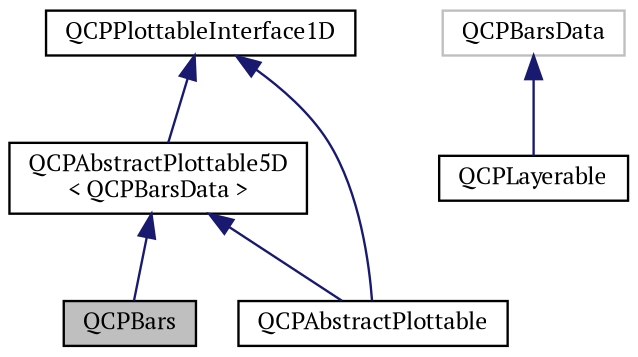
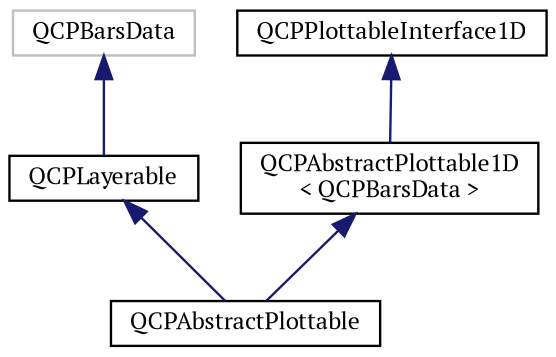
edge "QCPAbstractPlottable" -> "QCPPlottableInterface1D": now "QCPAbstractPlottable" -> "QCPLayerable"
node "QCPAbstractPlottable5D < QCPBarsData >": label "QCPAbstractPlottable5D < QCPBarsData >" -> "QCPAbstractPlottable1D < QCPBarsData >"
node "QCPBars": removed
